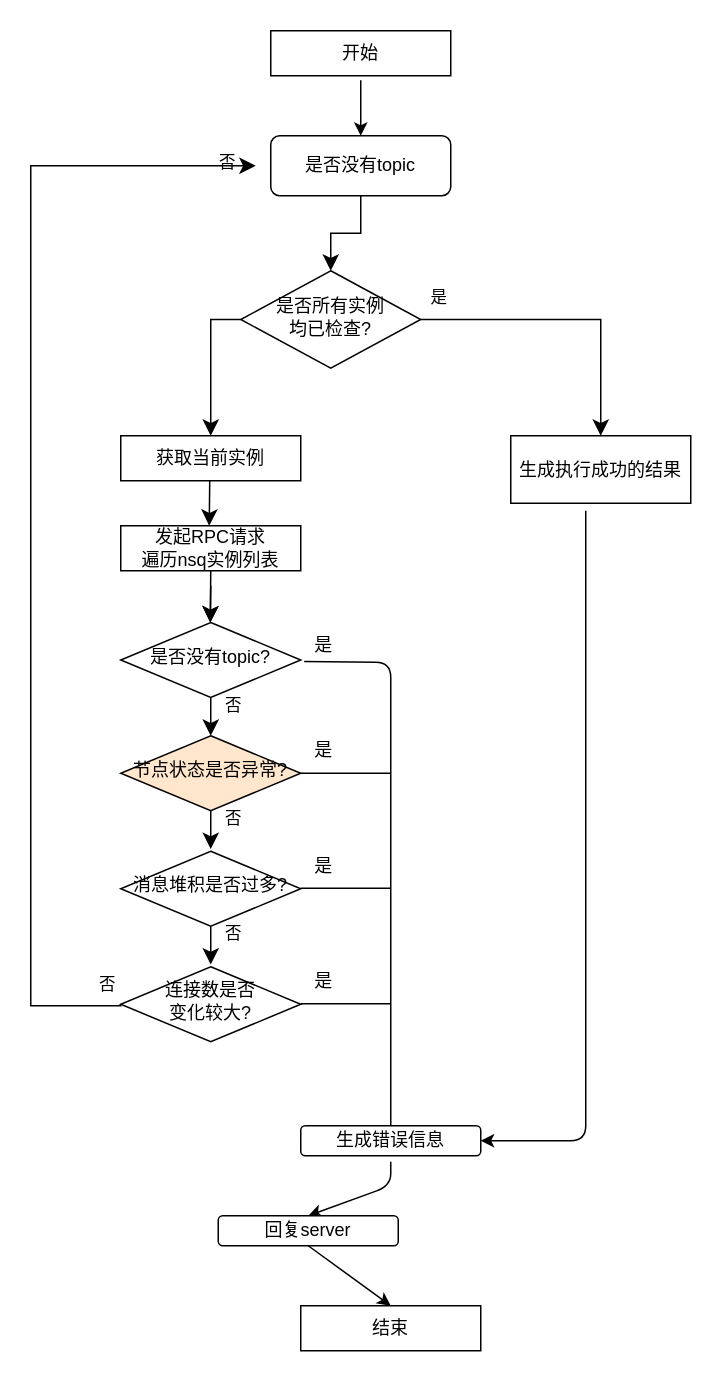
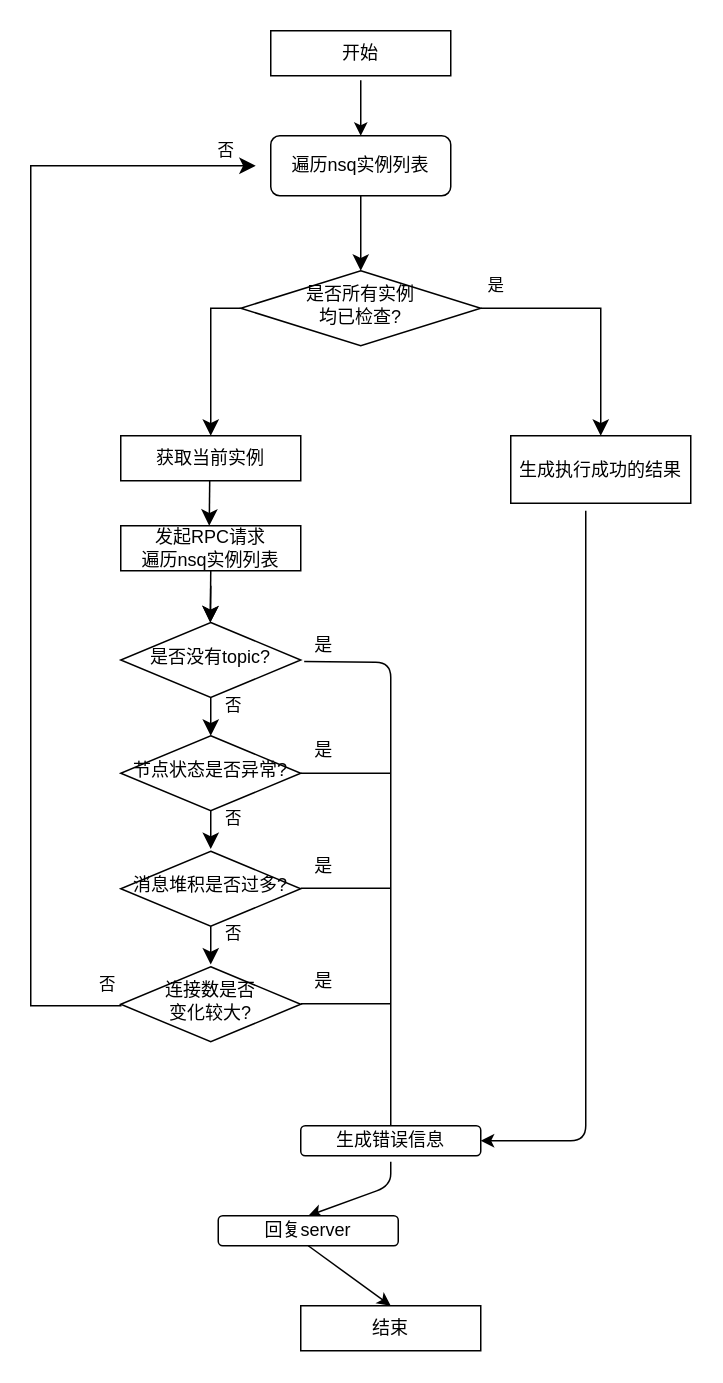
node "是否没有topic": label "是否没有topic" -> "遍历nsq实例列表"
node "是否所有实例 均已检查?": size 180x98 -> 240x75
node "节点状态是否异常?": fillcolor #ffe6cc -> #ffffff
